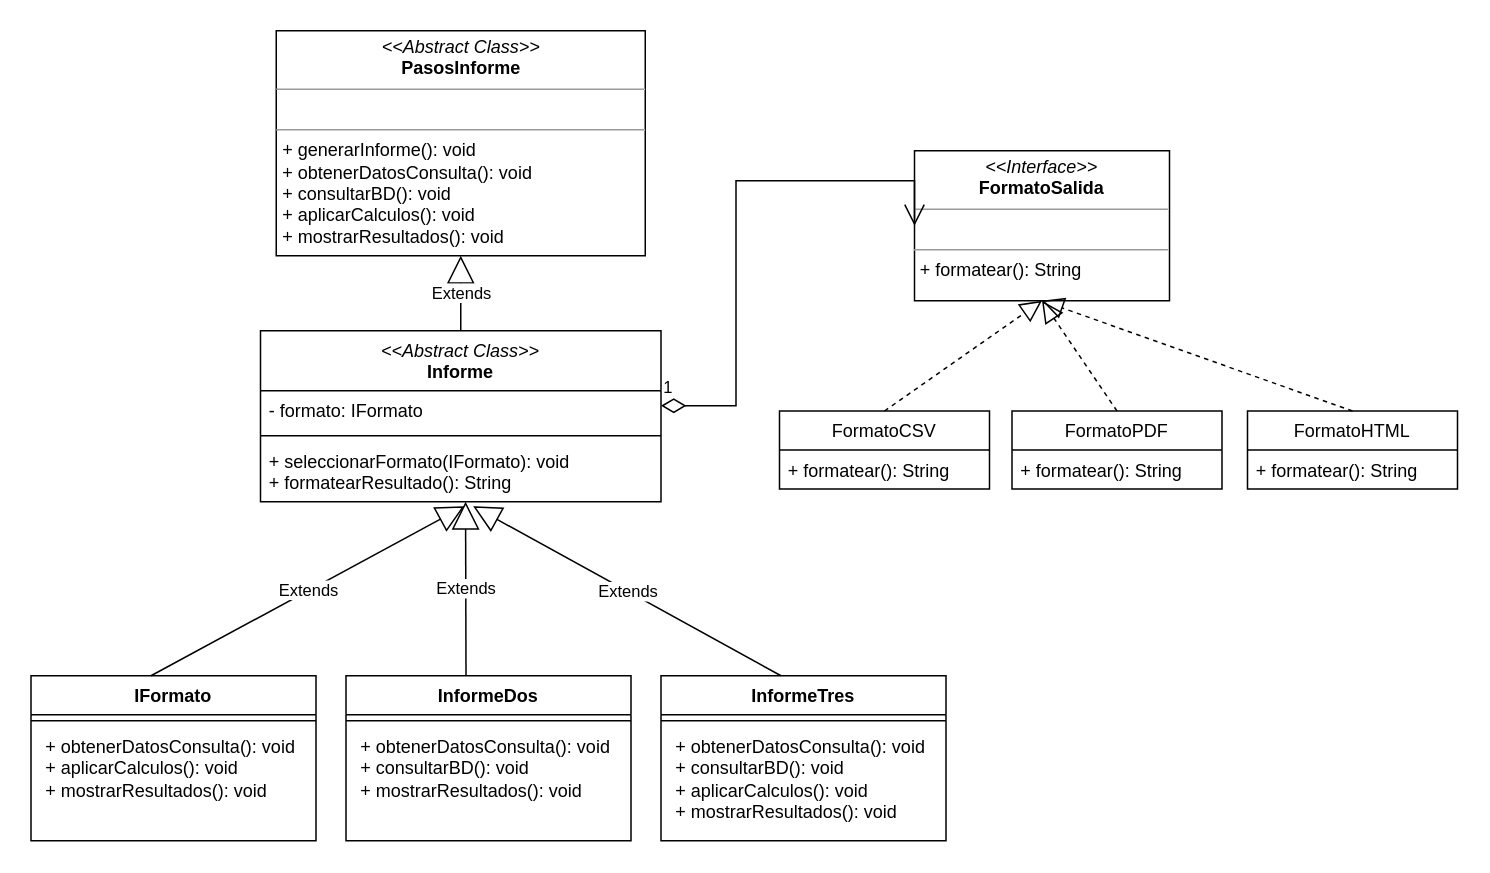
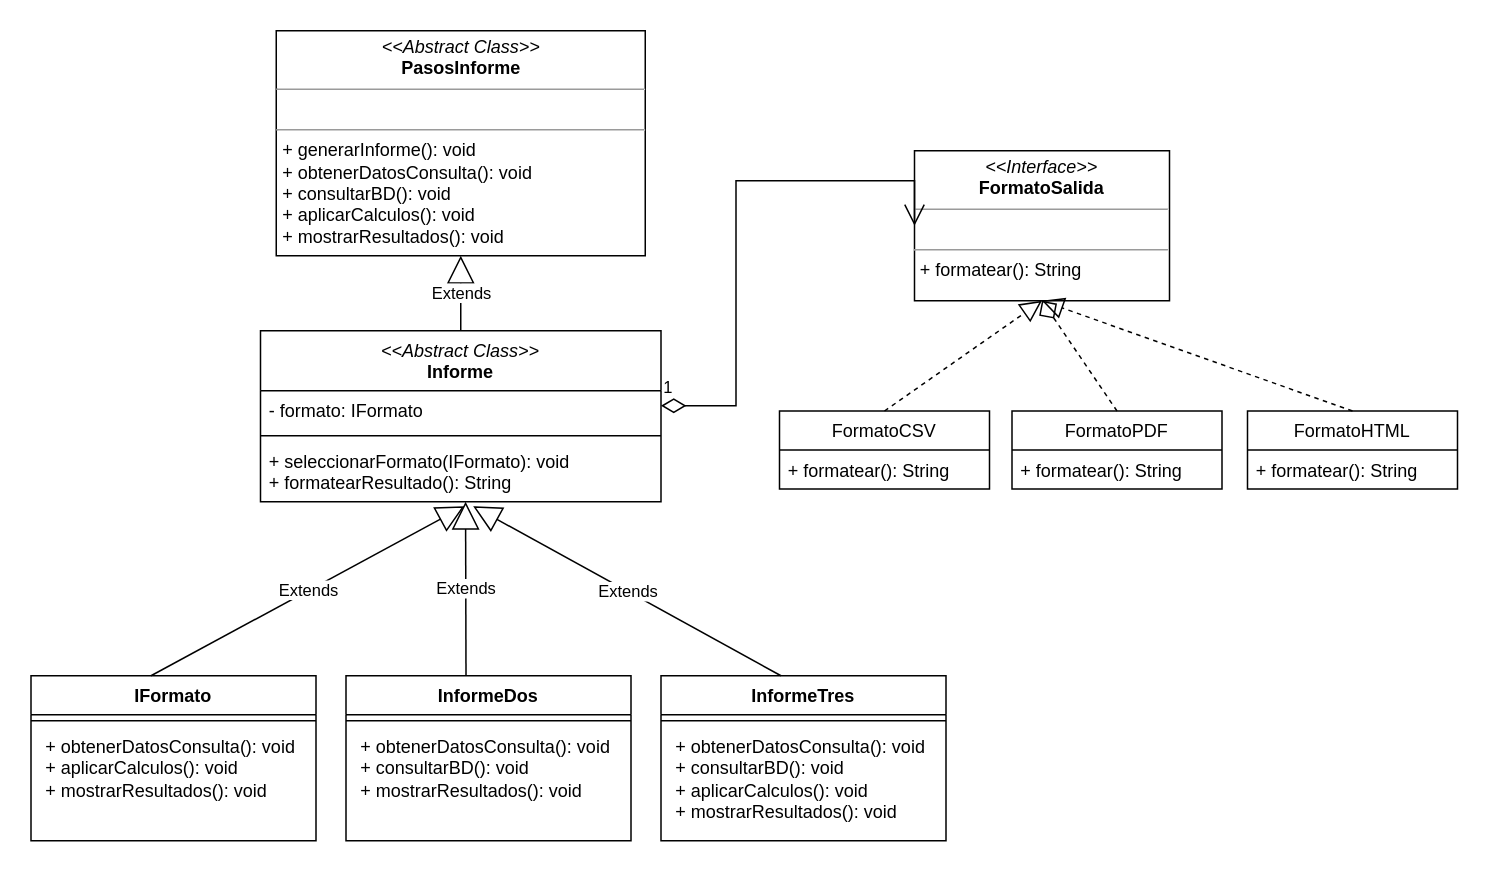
edge "FormatoPDF" -> "<<Interface>> FormatoSalida + formatear(): String": arrowhead block -> diamond
